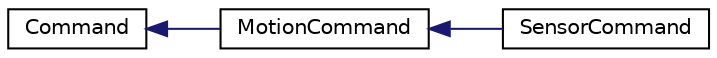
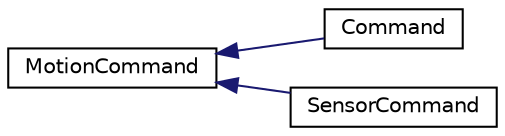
edge "MotionCommand" -> "Command": reversed
